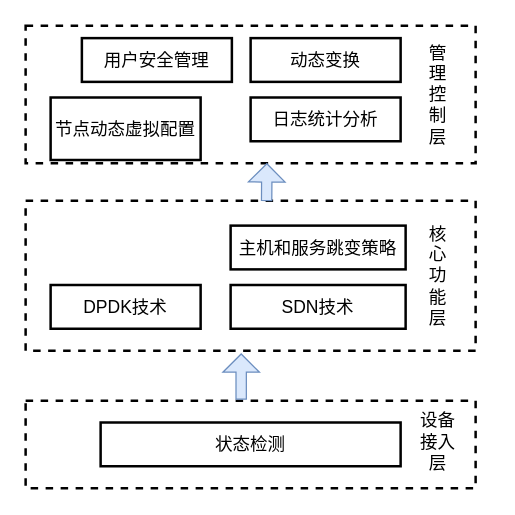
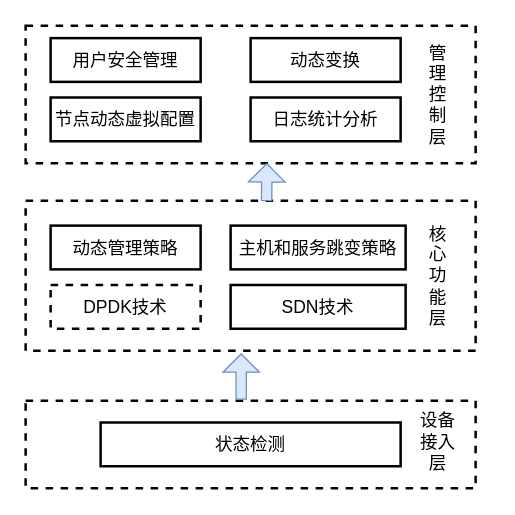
node "用户安全管理": moved (157, 60) -> (126, 60)
node "节点动态虚拟配置": size 150x63 -> 150x44
node "动态管理策略": added
node "DPDK技术": style solid -> dashed
